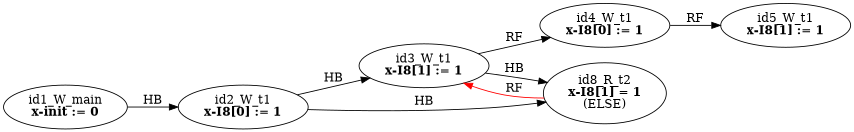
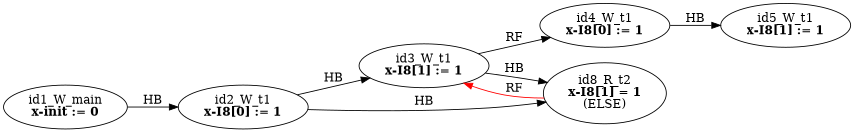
edge "id4_W_t1" -> "id5_W_t1": label "RF" -> "HB"
